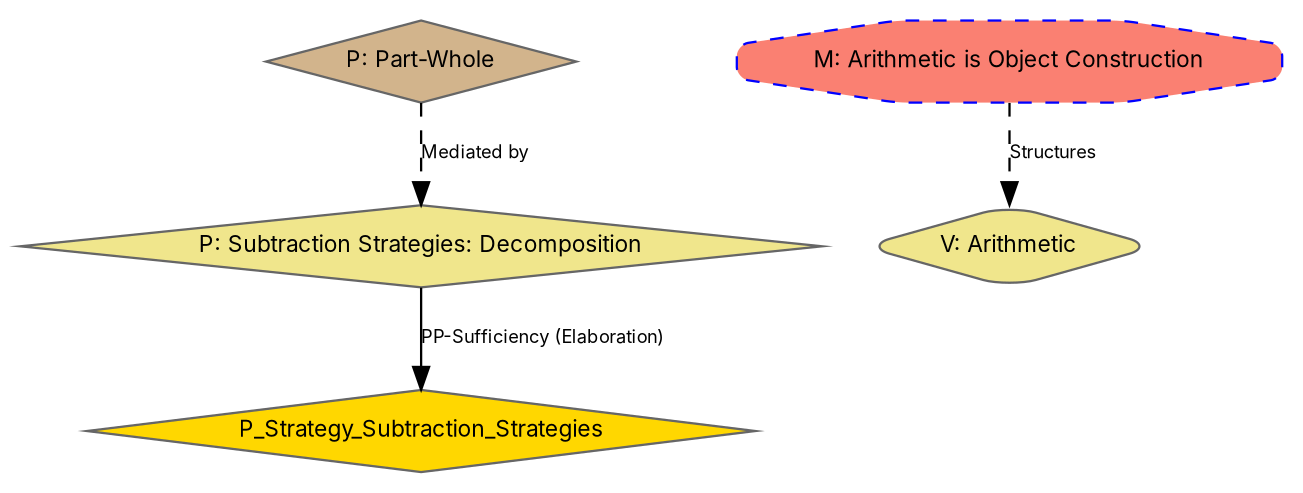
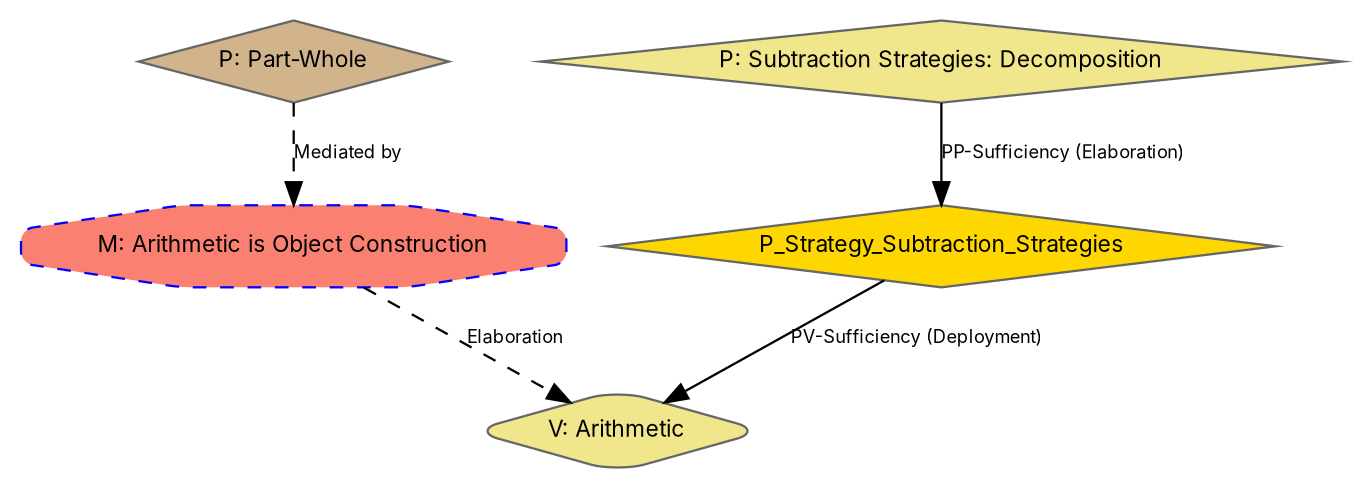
edge "P: Part-Whole" -> "P: Subtraction Strategies: Decomposition": now "P: Part-Whole" -> "M: Arithmetic is Object Construction"
edge "M: Arithmetic is Object Construction" -> "V: Arithmetic": label "Structures" -> "Elaboration"
edge "P_Strategy_Subtraction_Strategies" -> "V: Arithmetic": added, label "PV-Sufficiency (Deployment)"
